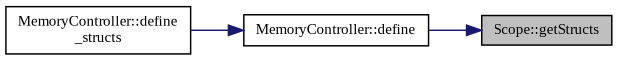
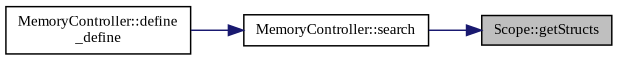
node "MemoryController::define _structs": label "MemoryController::define _structs" -> "MemoryController::define _define"
node "MemoryController::define": label "MemoryController::define" -> "MemoryController::search"
